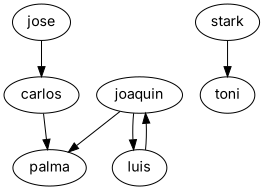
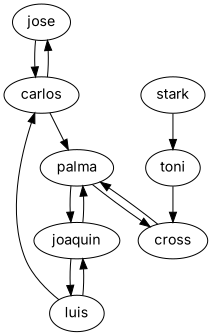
edge "carlos" -> "jose": added
edge "palma" -> "joaquin": added
edge "luis" -> "carlos": added
node "cross": added
